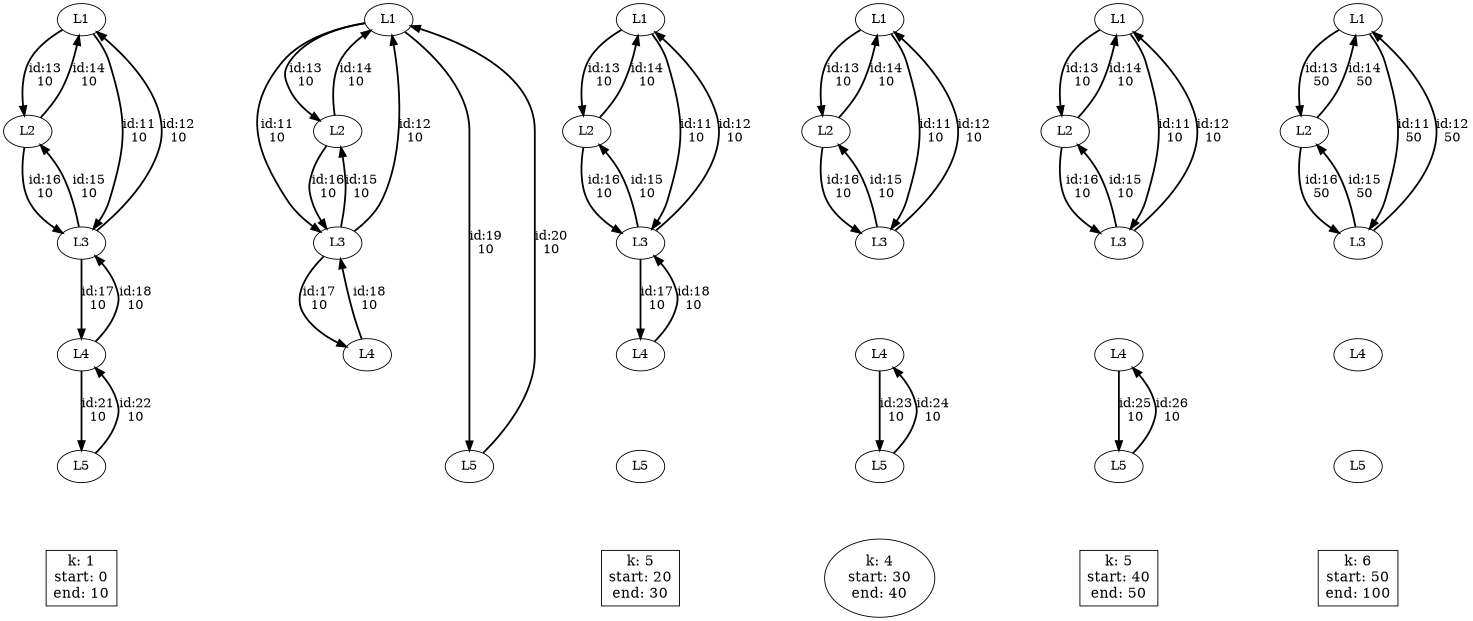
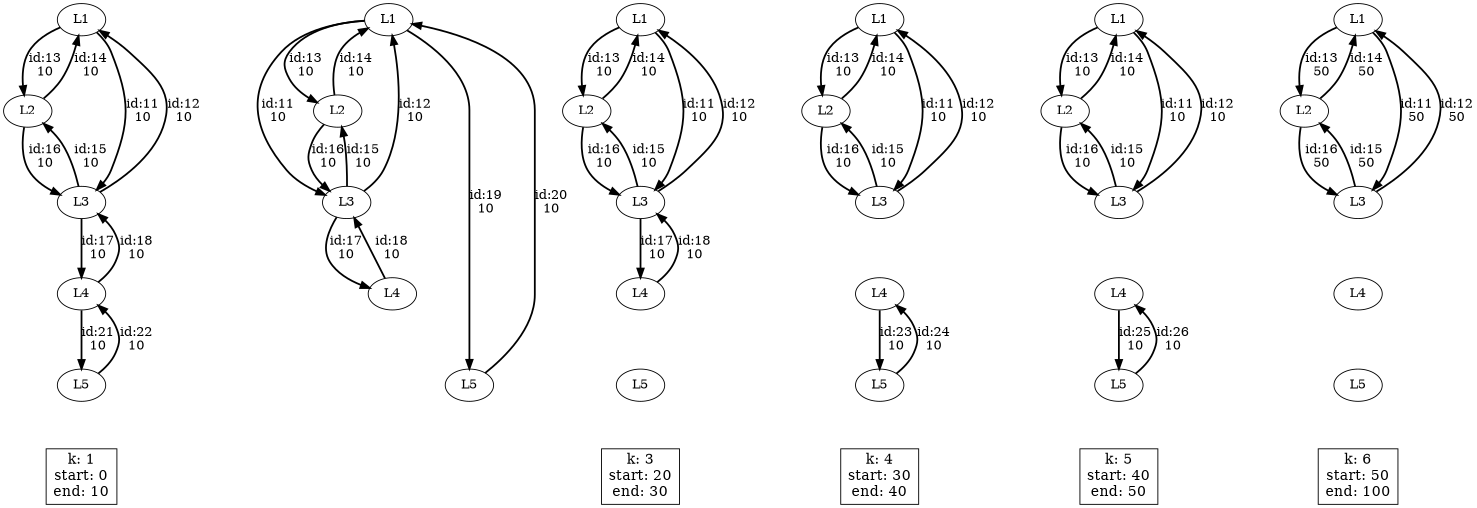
node "k: 5 start: 20 end: 30": label "k: 5 start: 20 end: 30" -> "k: 3 start: 20 end: 30"
node "k: 4 start: 30 end: 40": shape ellipse -> box
